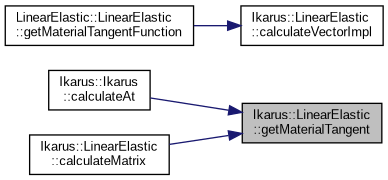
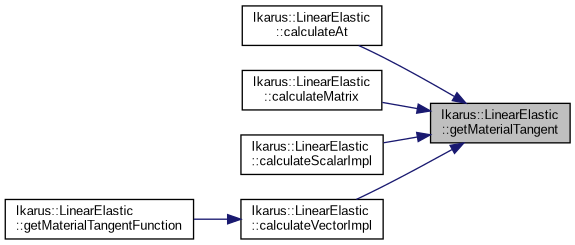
node "LinearElastic::LinearElastic ::getMaterialTangentFunction": label "LinearElastic::LinearElastic ::getMaterialTangentFunction" -> "Ikarus::LinearElastic ::getMaterialTangentFunction"
node "Ikarus::Ikarus ::calculateAt": label "Ikarus::Ikarus ::calculateAt" -> "Ikarus::LinearElastic ::calculateAt"
node "Ikarus::LinearElastic ::calculateScalarImpl": added
edge "Ikarus::LinearElastic ::calculateVectorImpl" -> "Ikarus::LinearElastic ::getMaterialTangent": added
